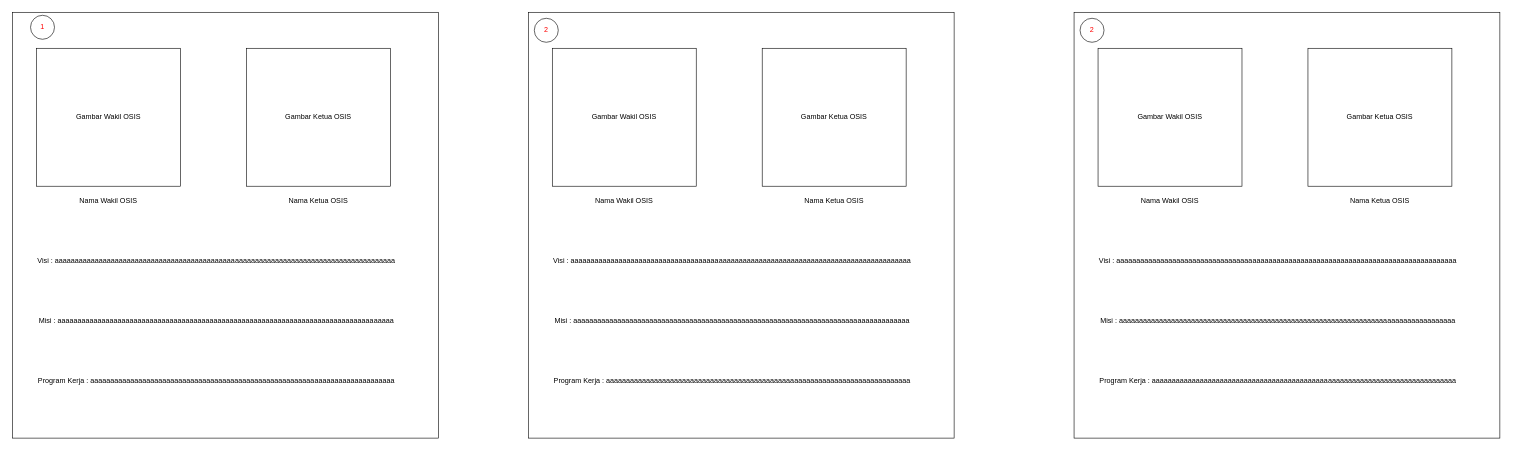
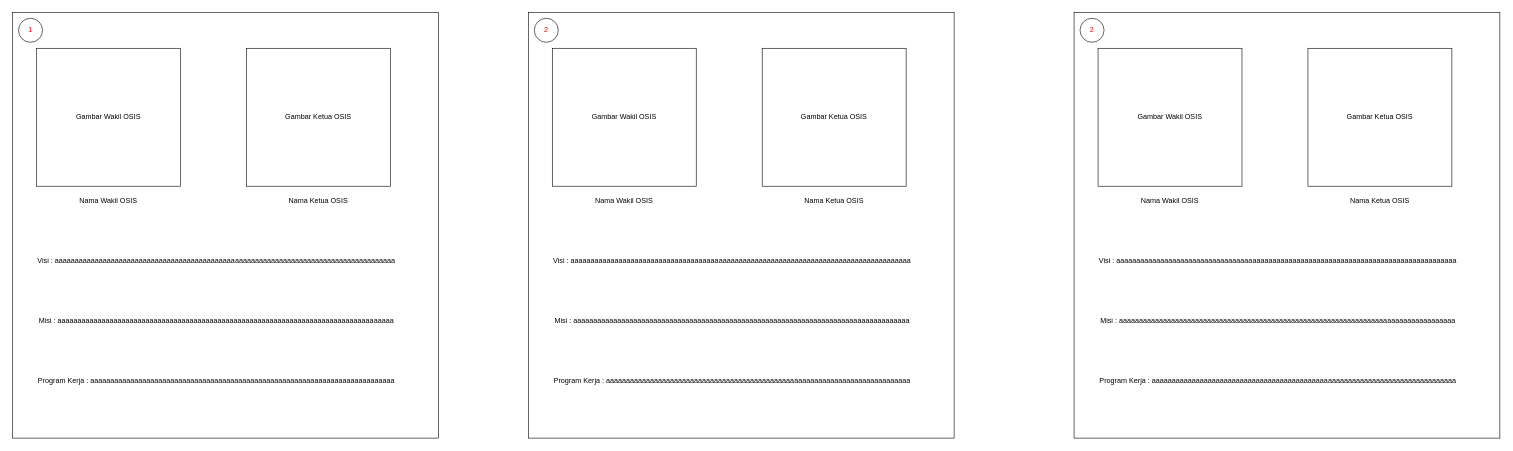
node "1": moved (42, 27) -> (30, 30)
